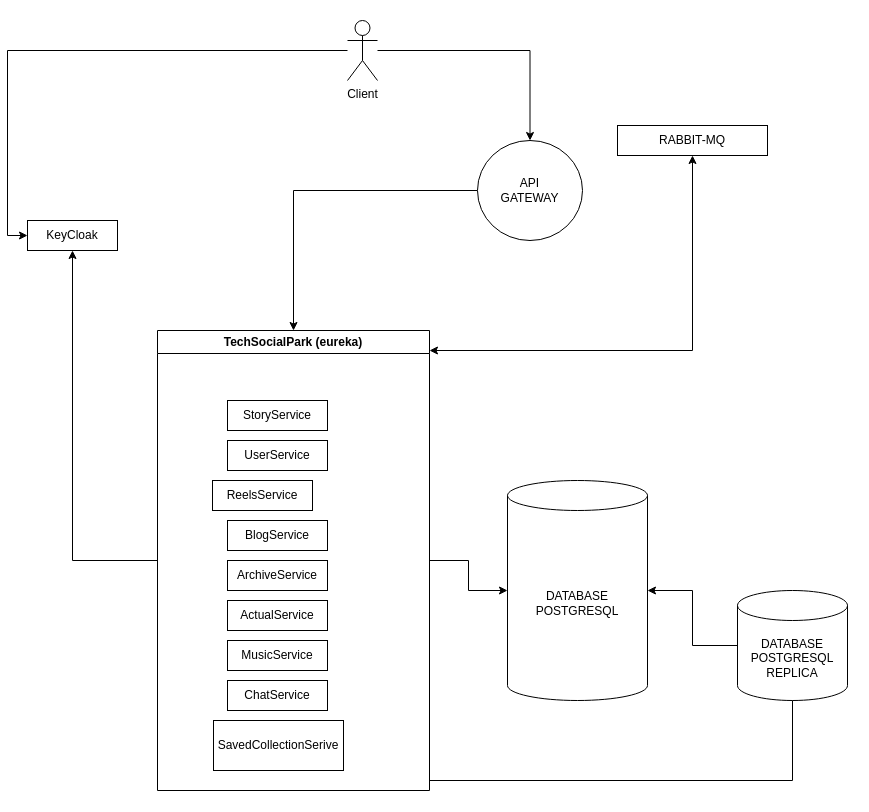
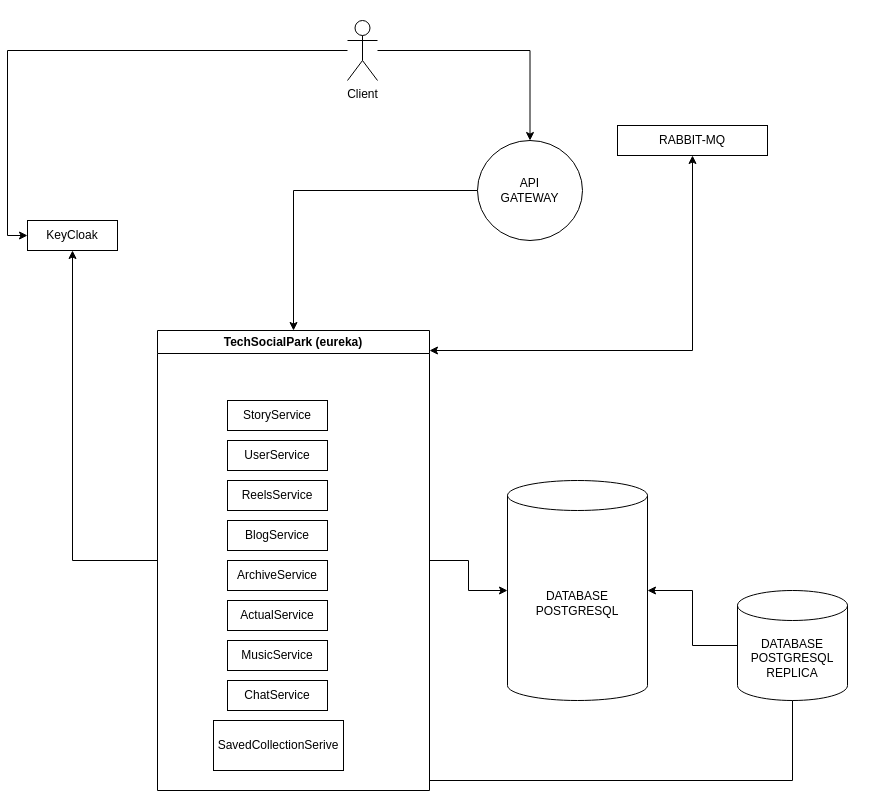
node "ReelsService": moved (263, 496) -> (278, 496)
